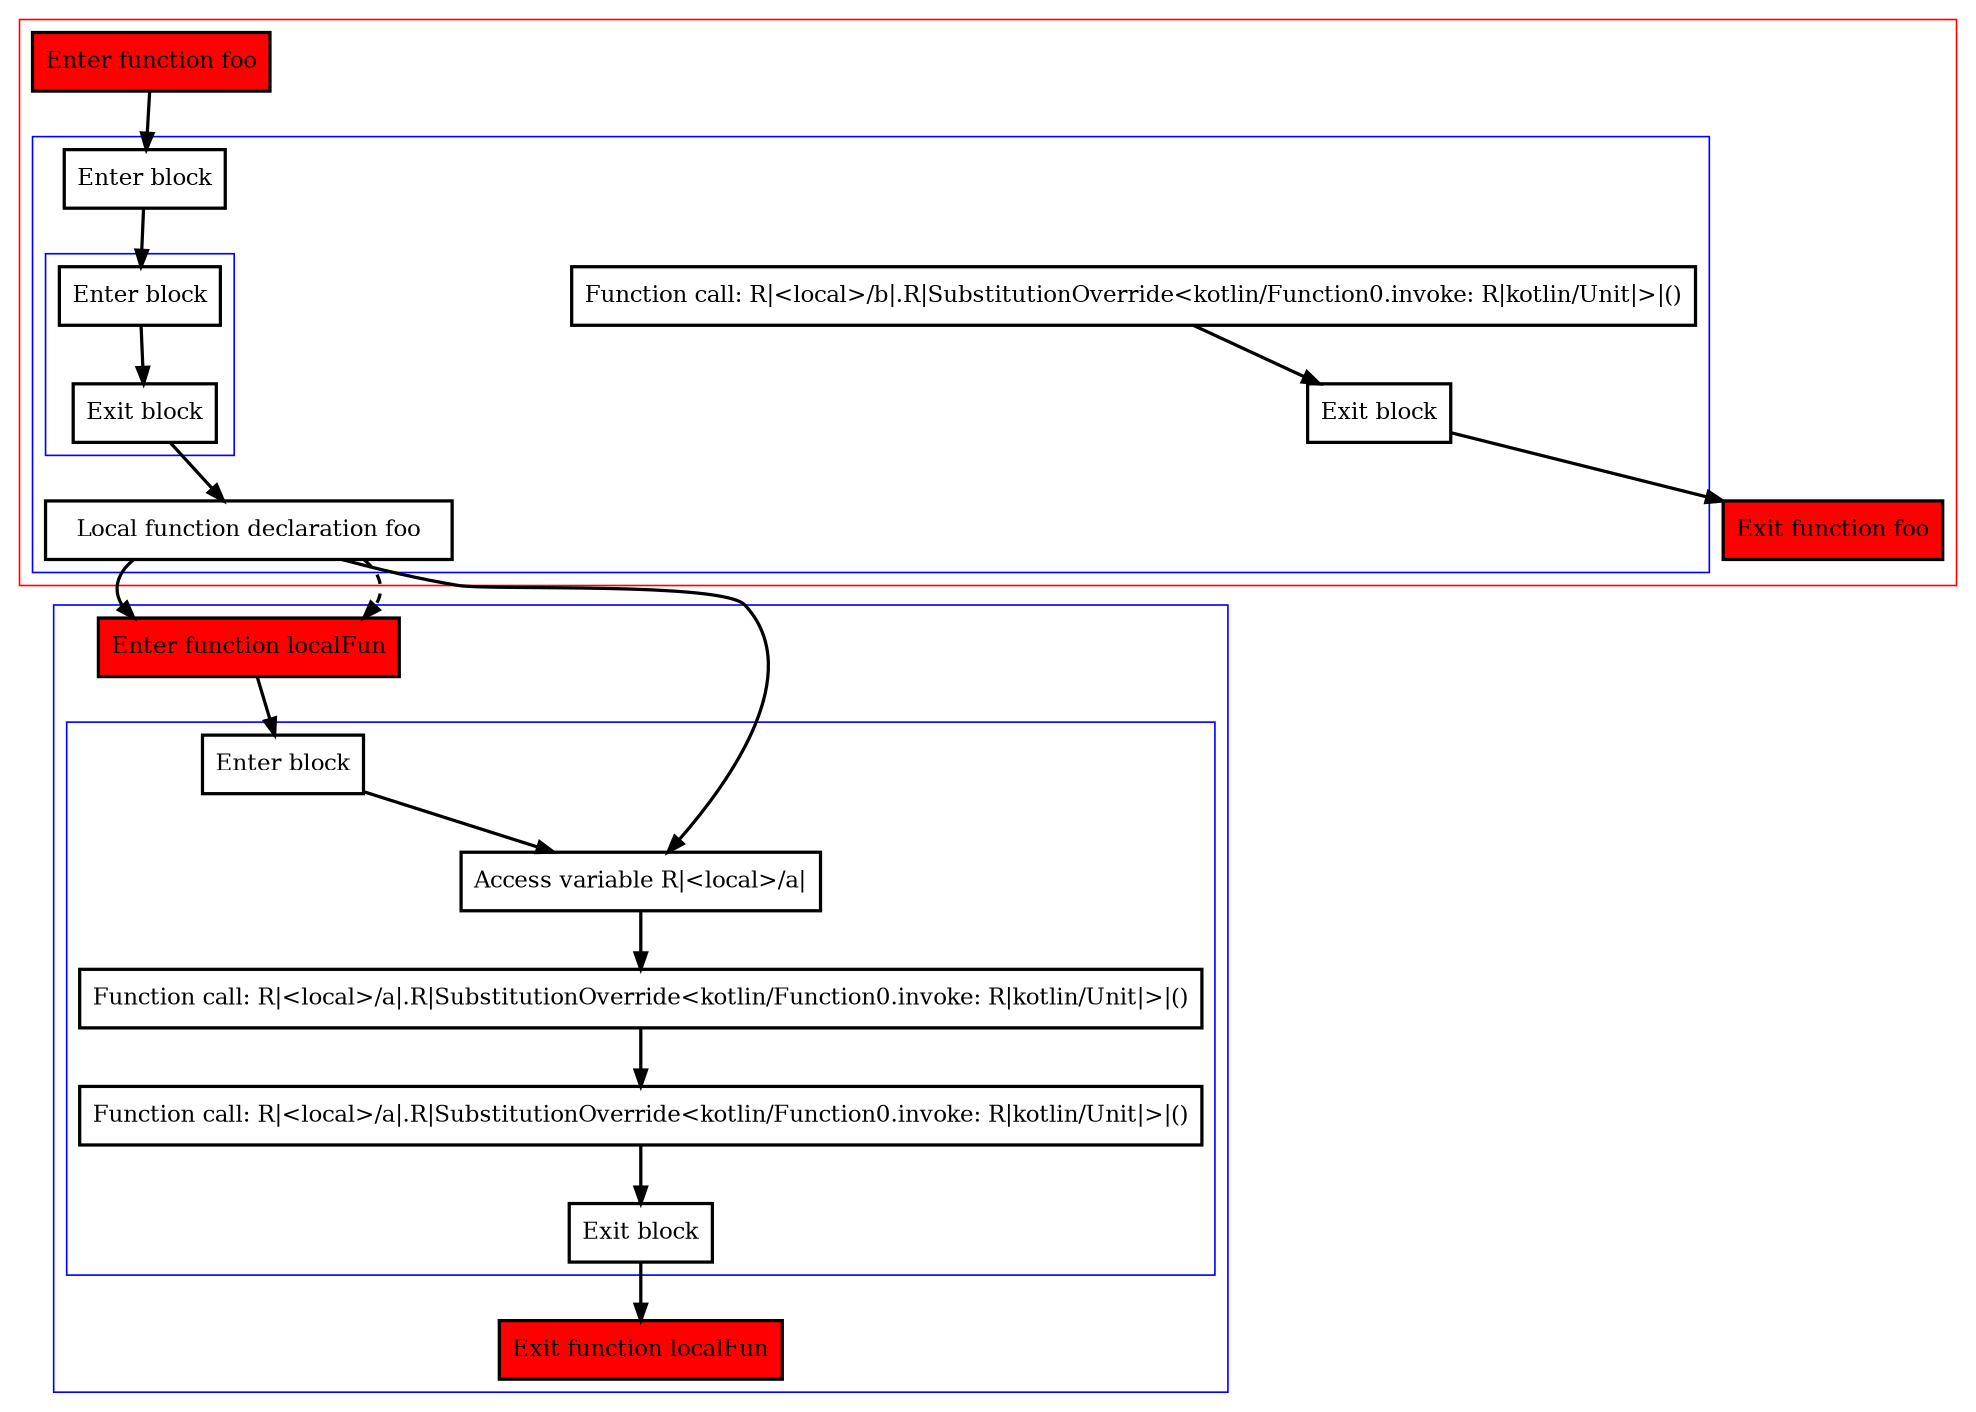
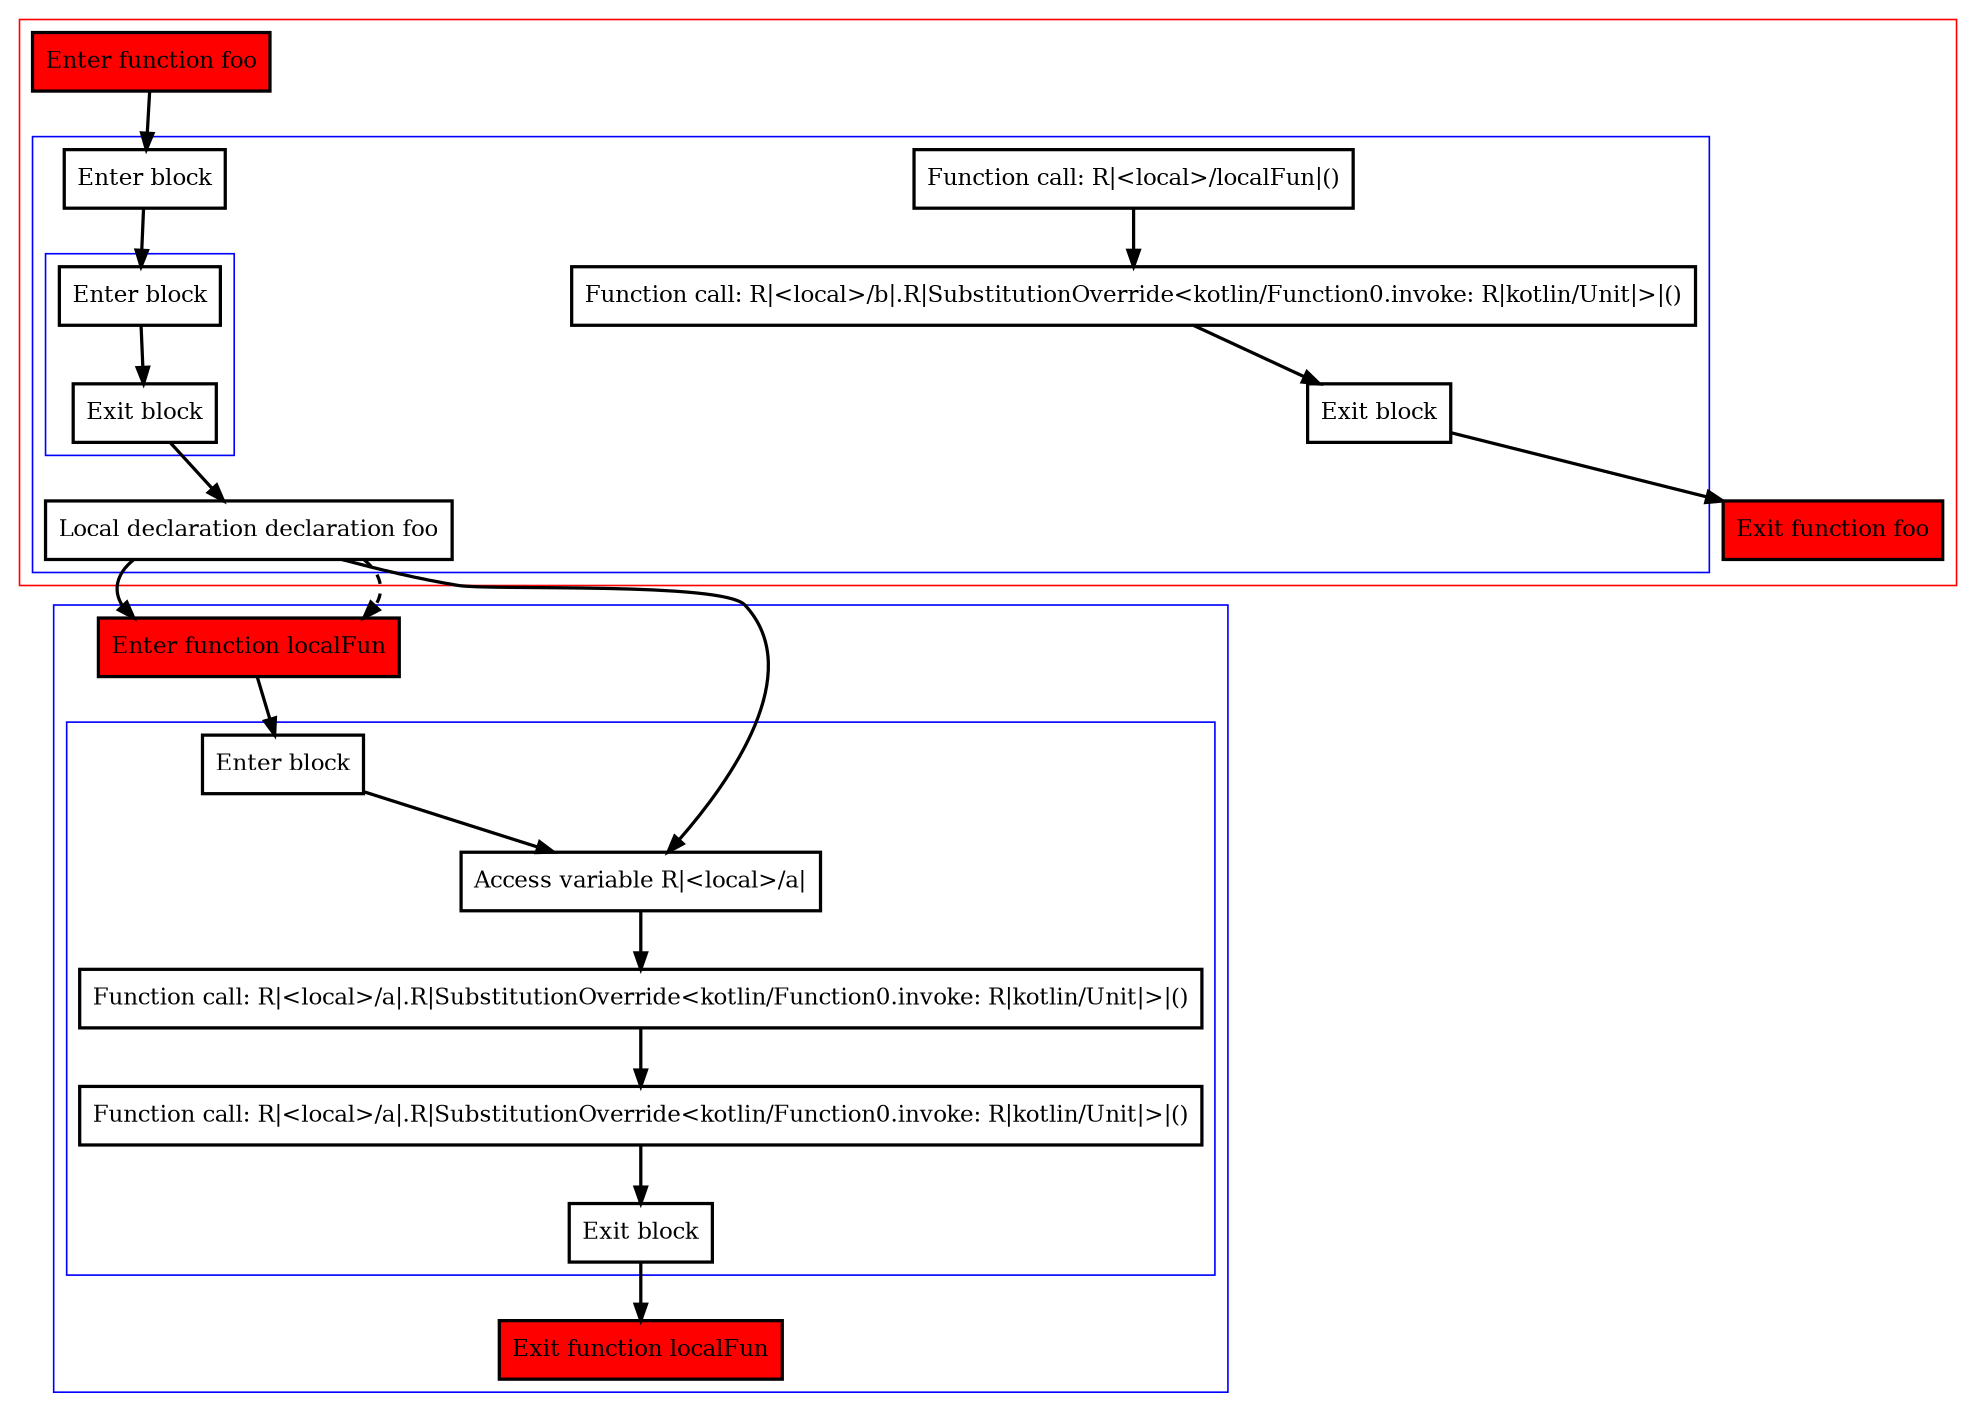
node "Function call: R|<local>/localFun|()": added
node "Local function declaration foo": label "Local function declaration foo" -> "Local declaration declaration foo"
